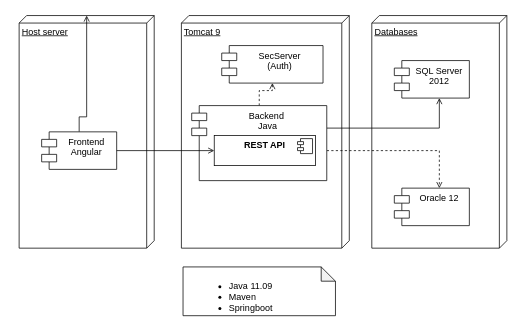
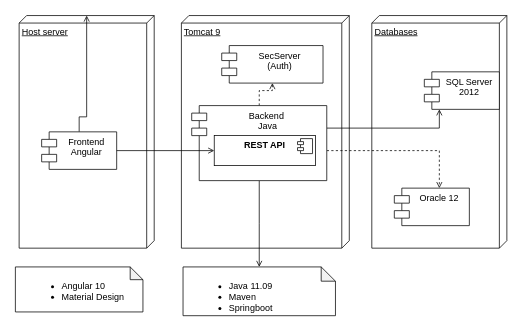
node "SQL Server 2012": moved (432, 79) -> (462, 90)
edge "Backend Java" -> "Java 11.09 Maven Springboot": added
node "Angular 10 Material Design": added
